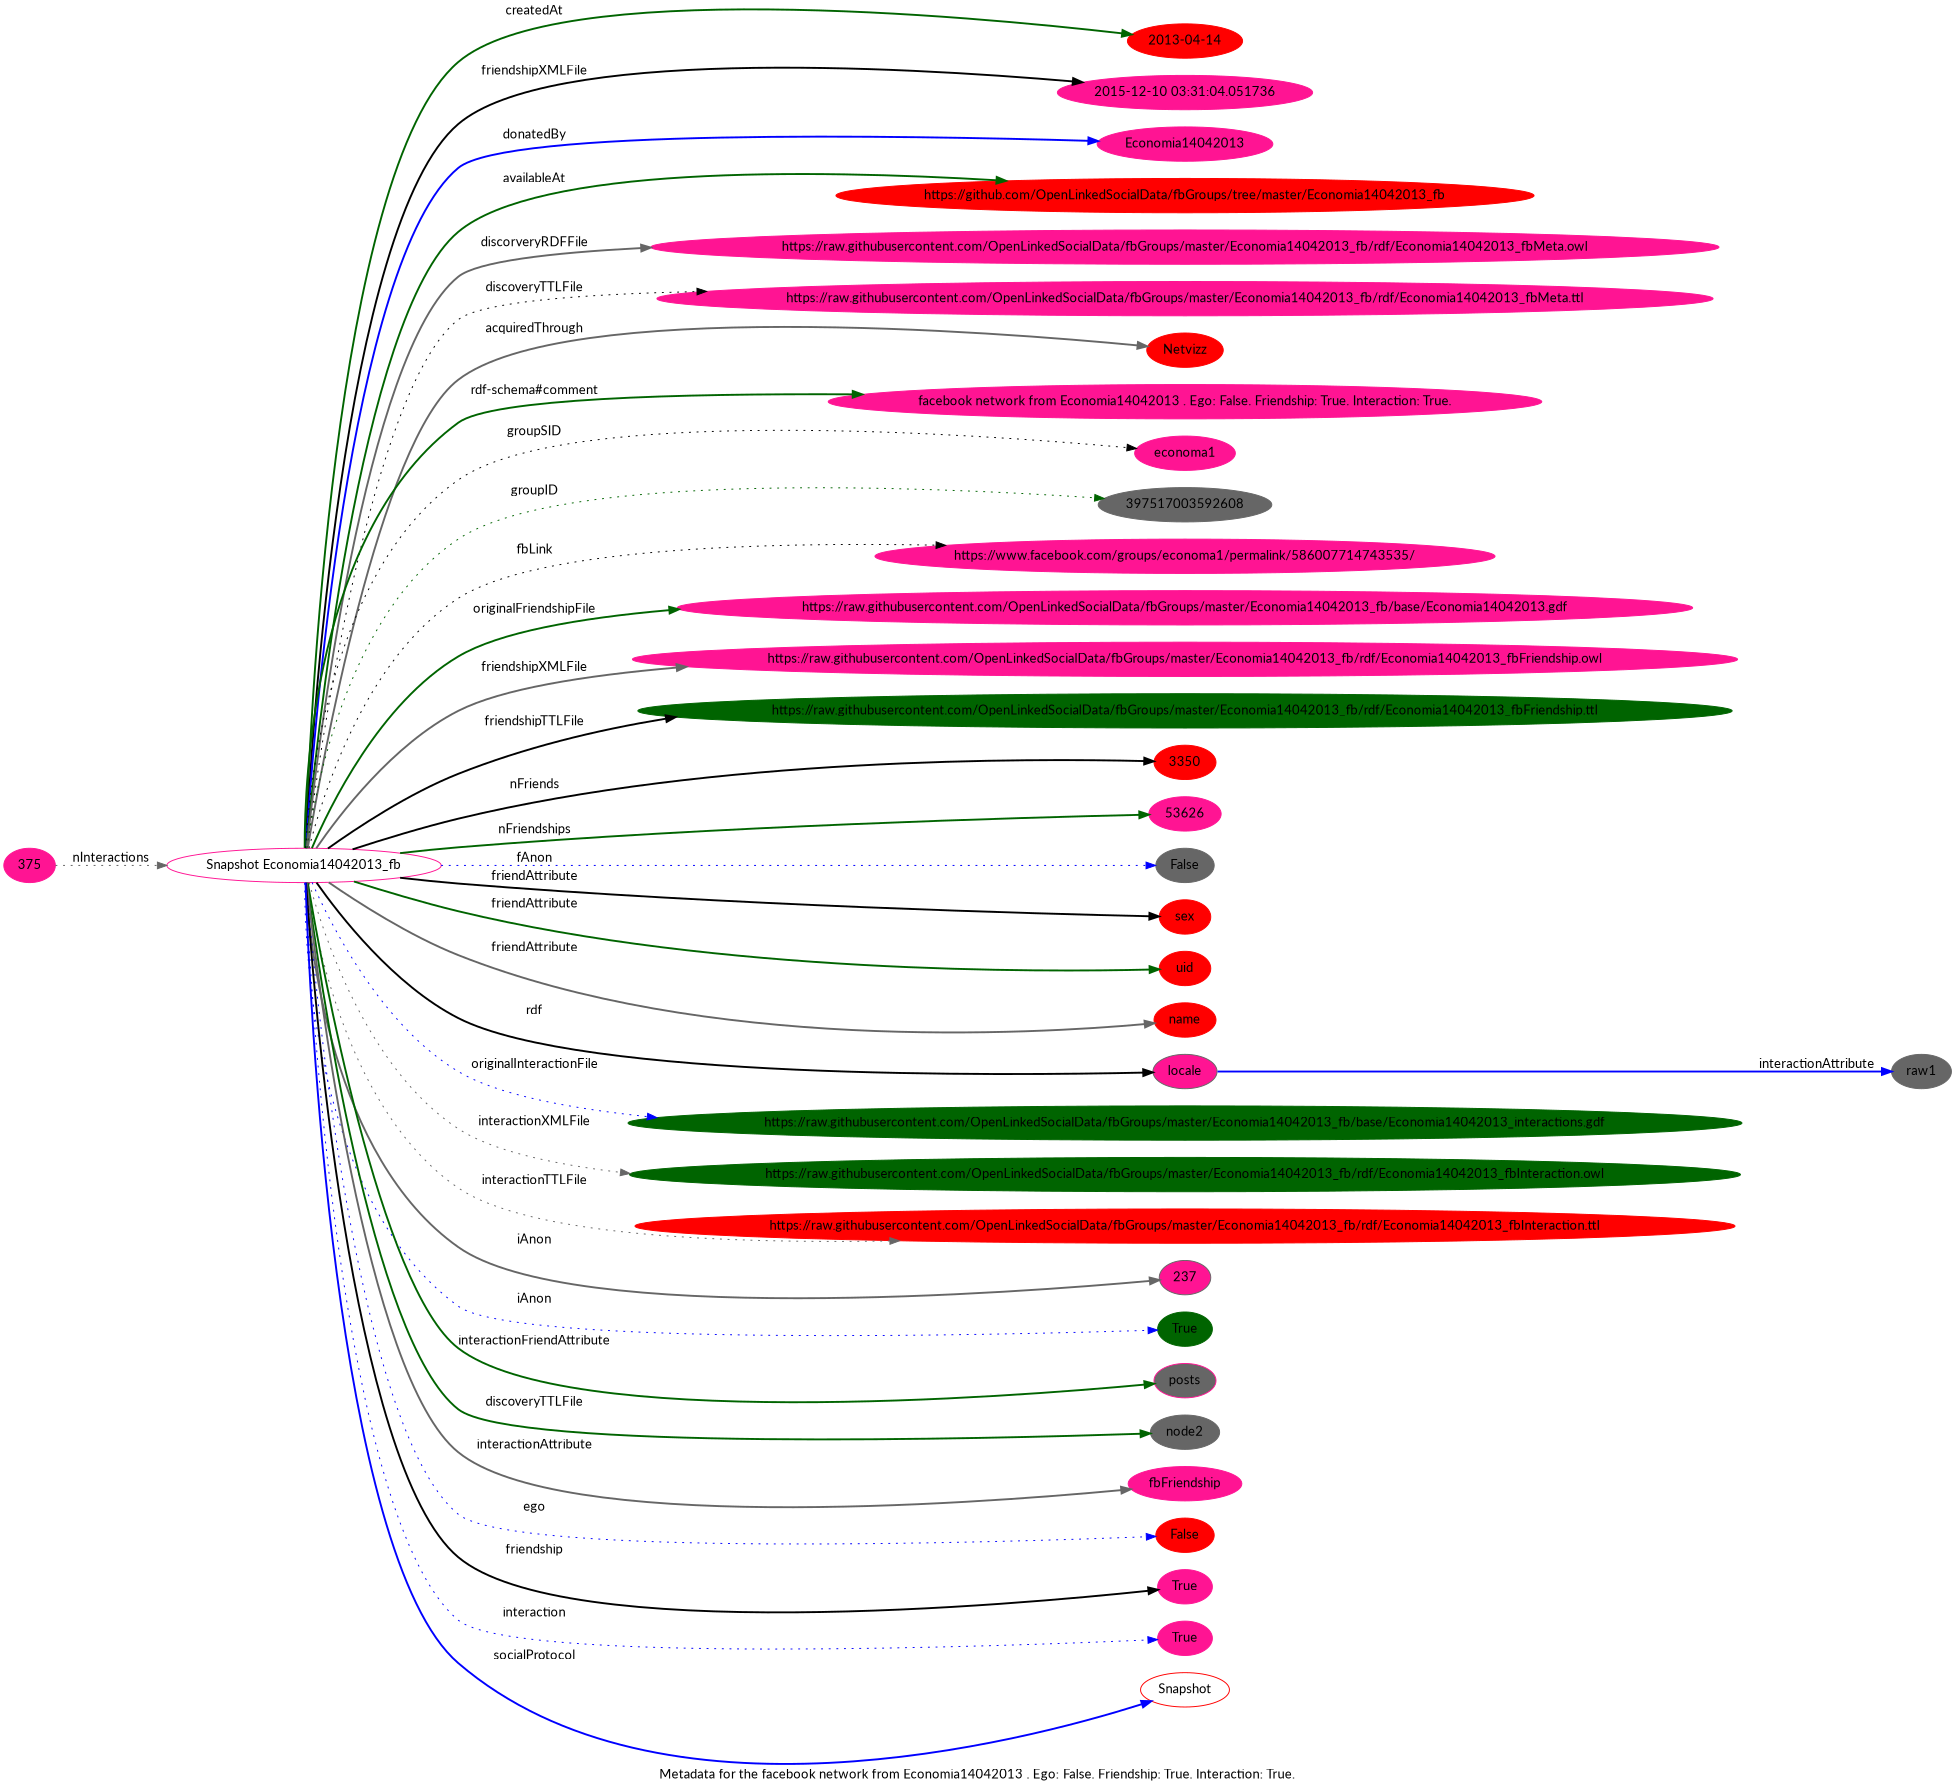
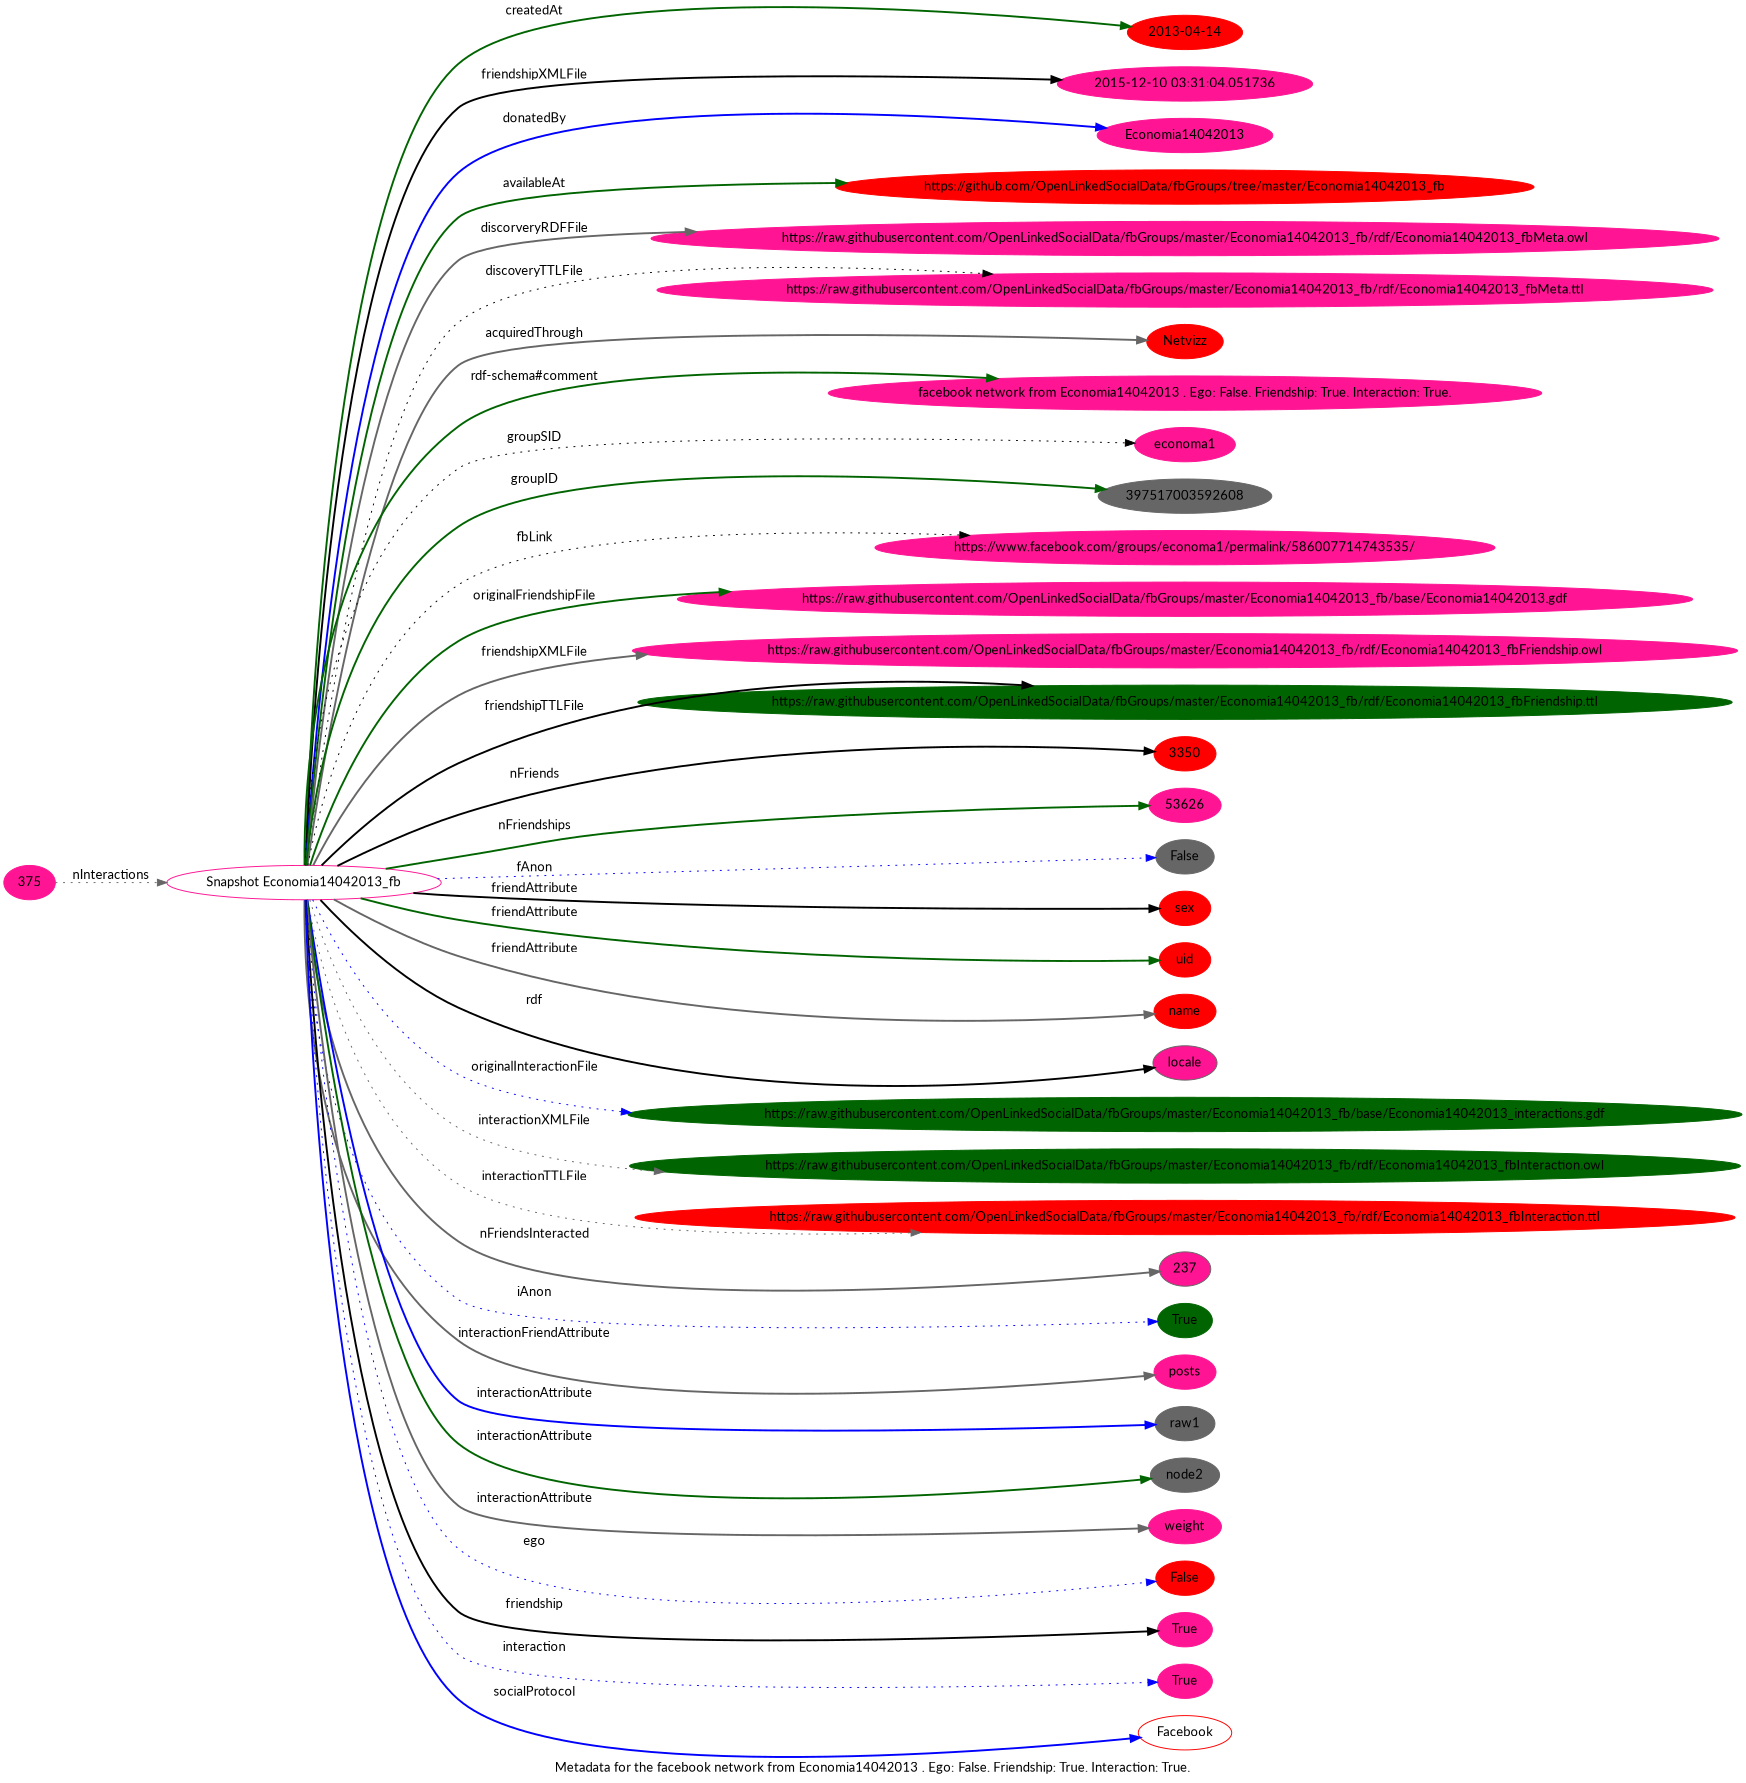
edge "Snapshot Economia14042013_fb" -> "397517003592608": style dotted -> bold
edge "locale" -> "raw1": now "Snapshot Economia14042013_fb" -> "raw1"
edge "Snapshot Economia14042013_fb" -> "237": label "iAnon" -> "nFriendsInteracted"
node "posts": fillcolor gray40 -> deeppink
edge "Snapshot Economia14042013_fb" -> "posts": color darkgreen -> gray40
edge "Snapshot Economia14042013_fb" -> "node2": label "discoveryTTLFile" -> "interactionAttribute"
node "fbFriendship": label "fbFriendship" -> "weight"
node "Snapshot": label "Snapshot" -> "Facebook"
